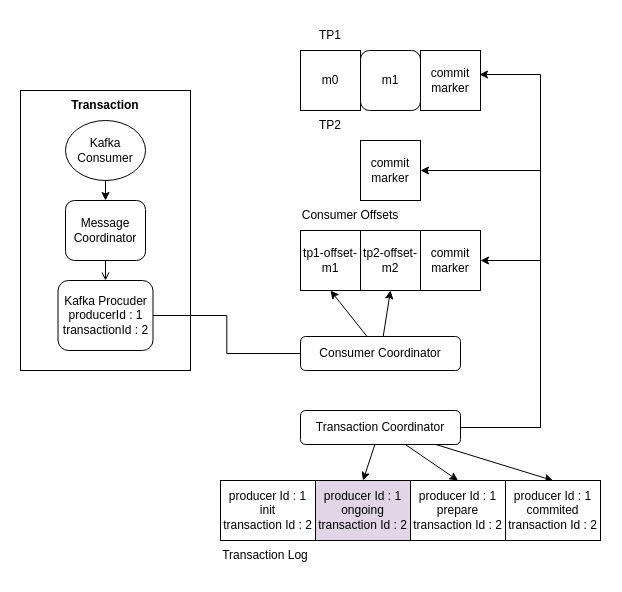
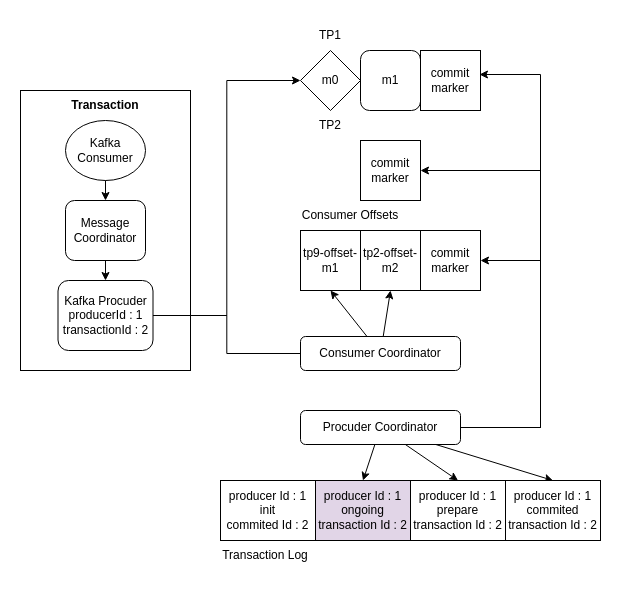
node "m0": shape rectangle -> diamond
edge "Kafka Procuder producerId : 1 transactionId : 2" -> "m0": added
node "tp1-offset-m1": label "tp1-offset-m1" -> "tp9-offset-m1"
edge "Message Coordinator" -> "Kafka Procuder producerId : 1 transactionId : 2": arrowhead open -> classic
node "Transaction Coordinator": label "Transaction Coordinator" -> "Procuder Coordinator"
node "producer Id : 1 init transaction Id : 2": label "producer Id : 1 init transaction Id : 2" -> "producer Id : 1 init commited Id : 2"
